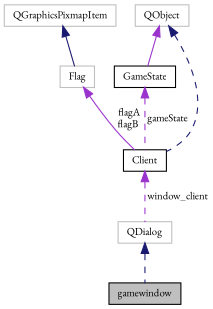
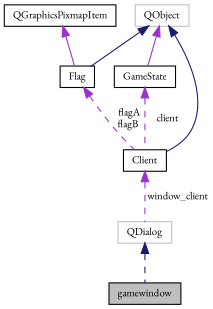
node "QGraphicsPixmapItem": color grey75 -> black
edge "Flag" -> "QObject": added
edge "Flag" -> "QGraphicsPixmapItem": color midnightblue -> darkorchid3
node "Flag": color grey75 -> black
edge "Client" -> "QObject": style dashed -> solid
edge "Client" -> "GameState": label " gameState" -> " client"
edge "Client" -> "Flag": style solid -> dashed
